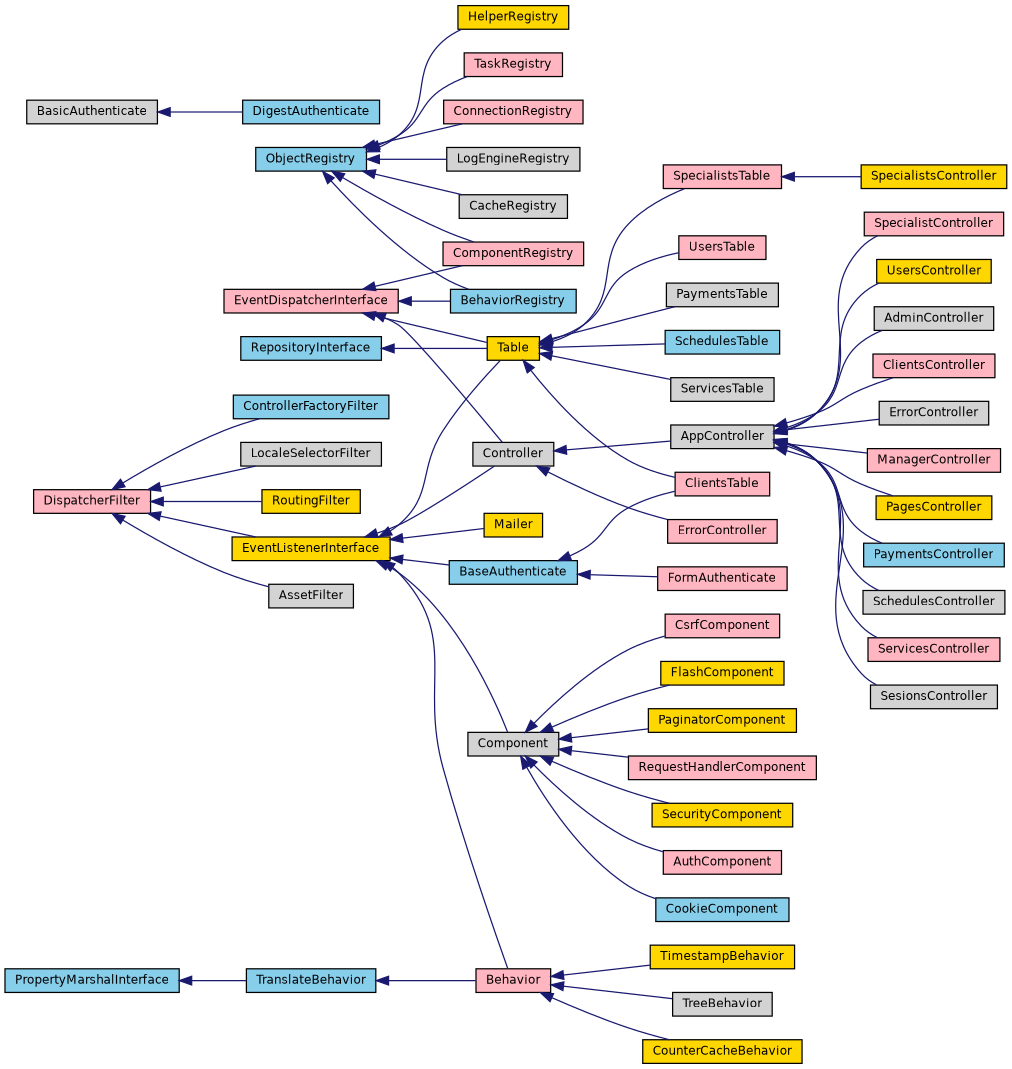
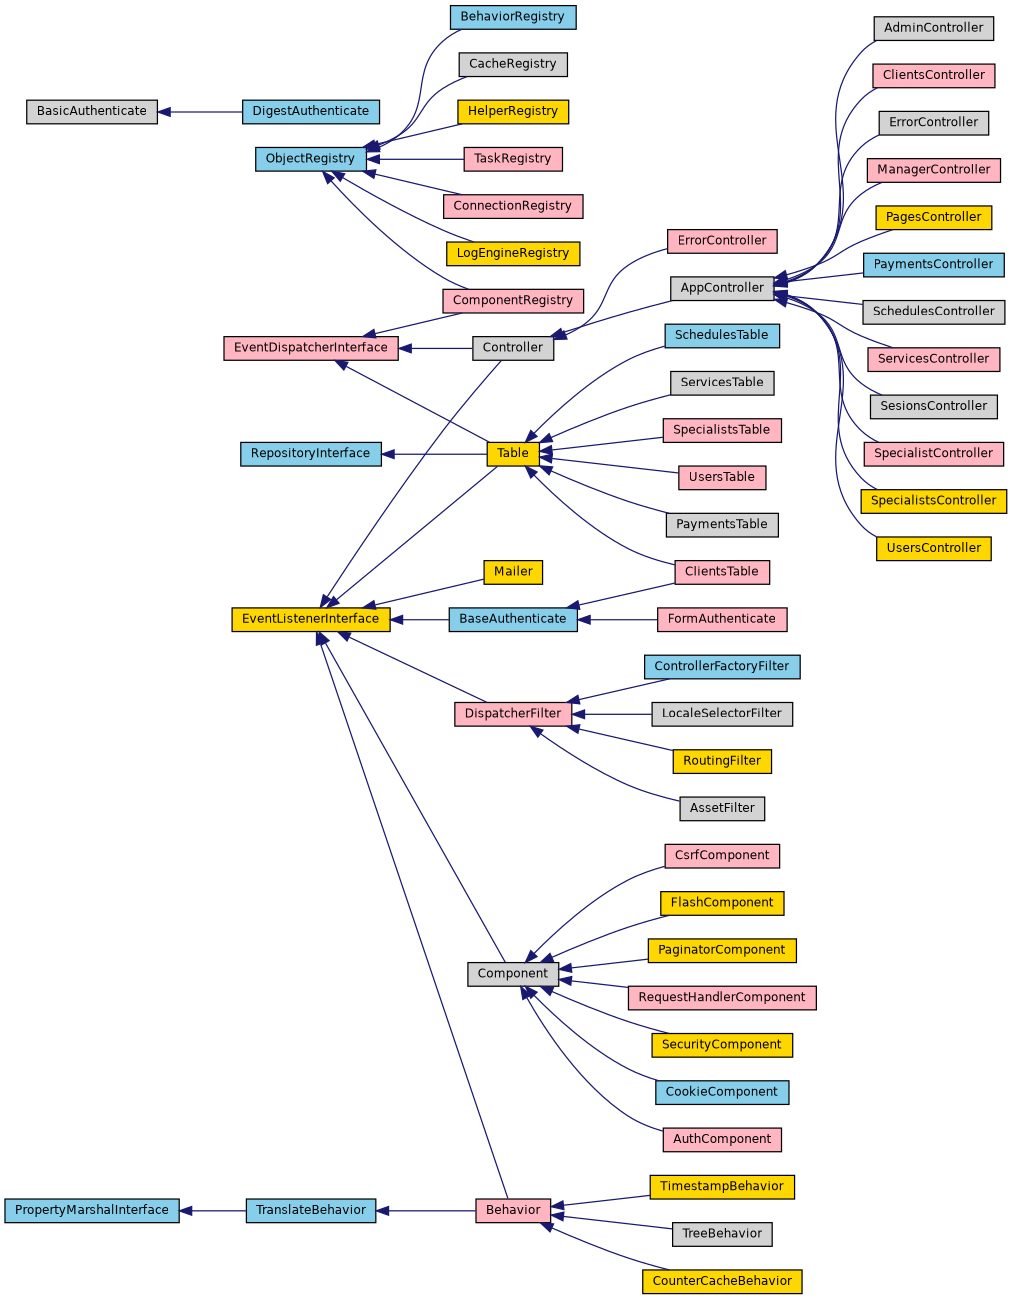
node "LogEngineRegistry": fillcolor lightgrey -> gold
edge "SpecialistsController" -> "SpecialistsTable": now "SpecialistsController" -> "AppController"
edge "BehaviorRegistry" -> "EventDispatcherInterface": removed
edge "EventListenerInterface" -> "DispatcherFilter": reversed
